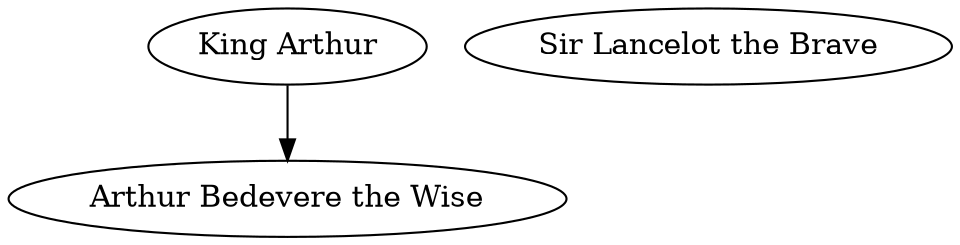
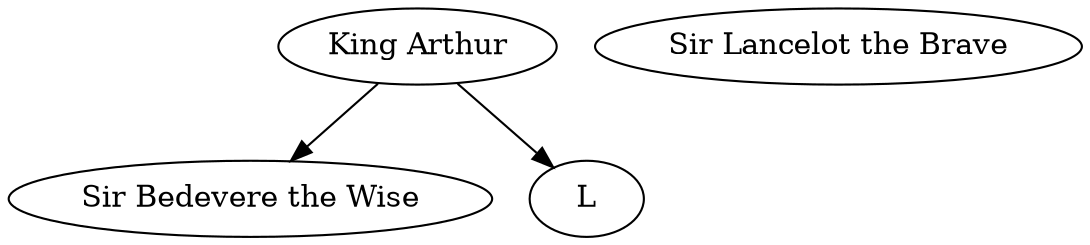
node "Arthur Bedevere the Wise": label "Arthur Bedevere the Wise" -> "Sir Bedevere the Wise"
node "L": added
